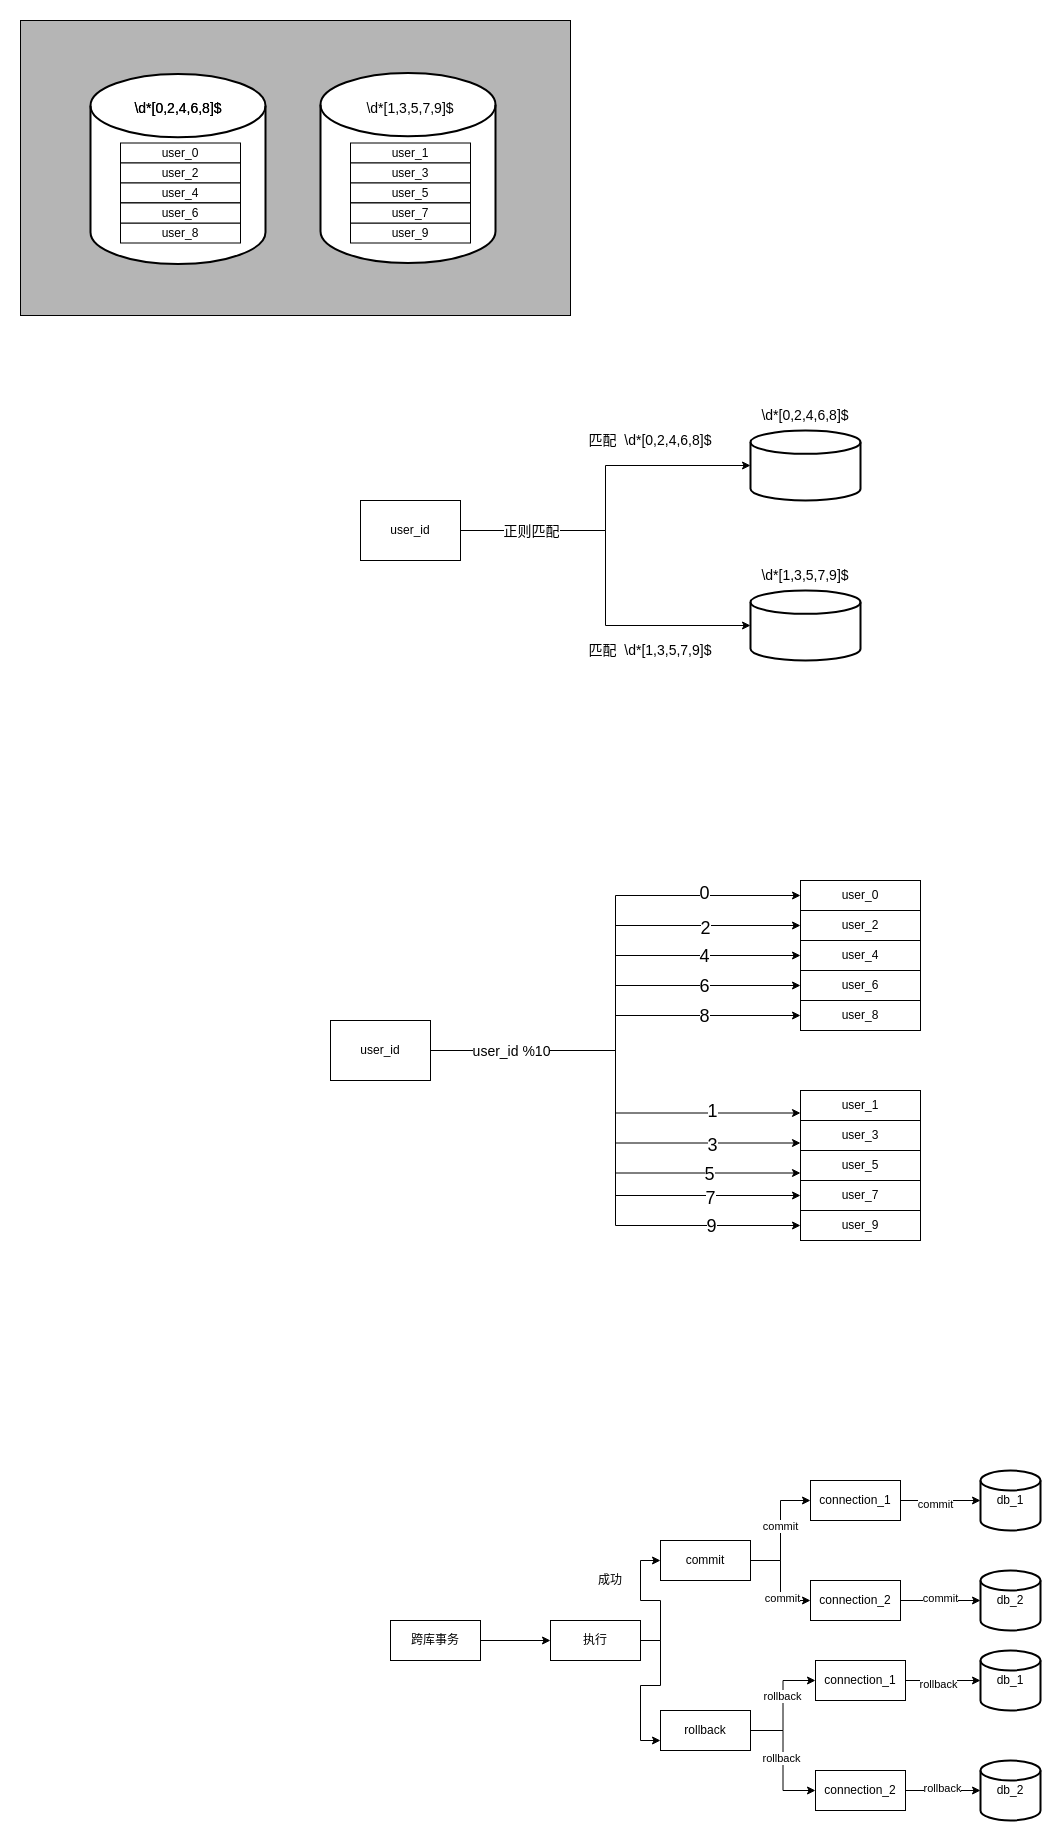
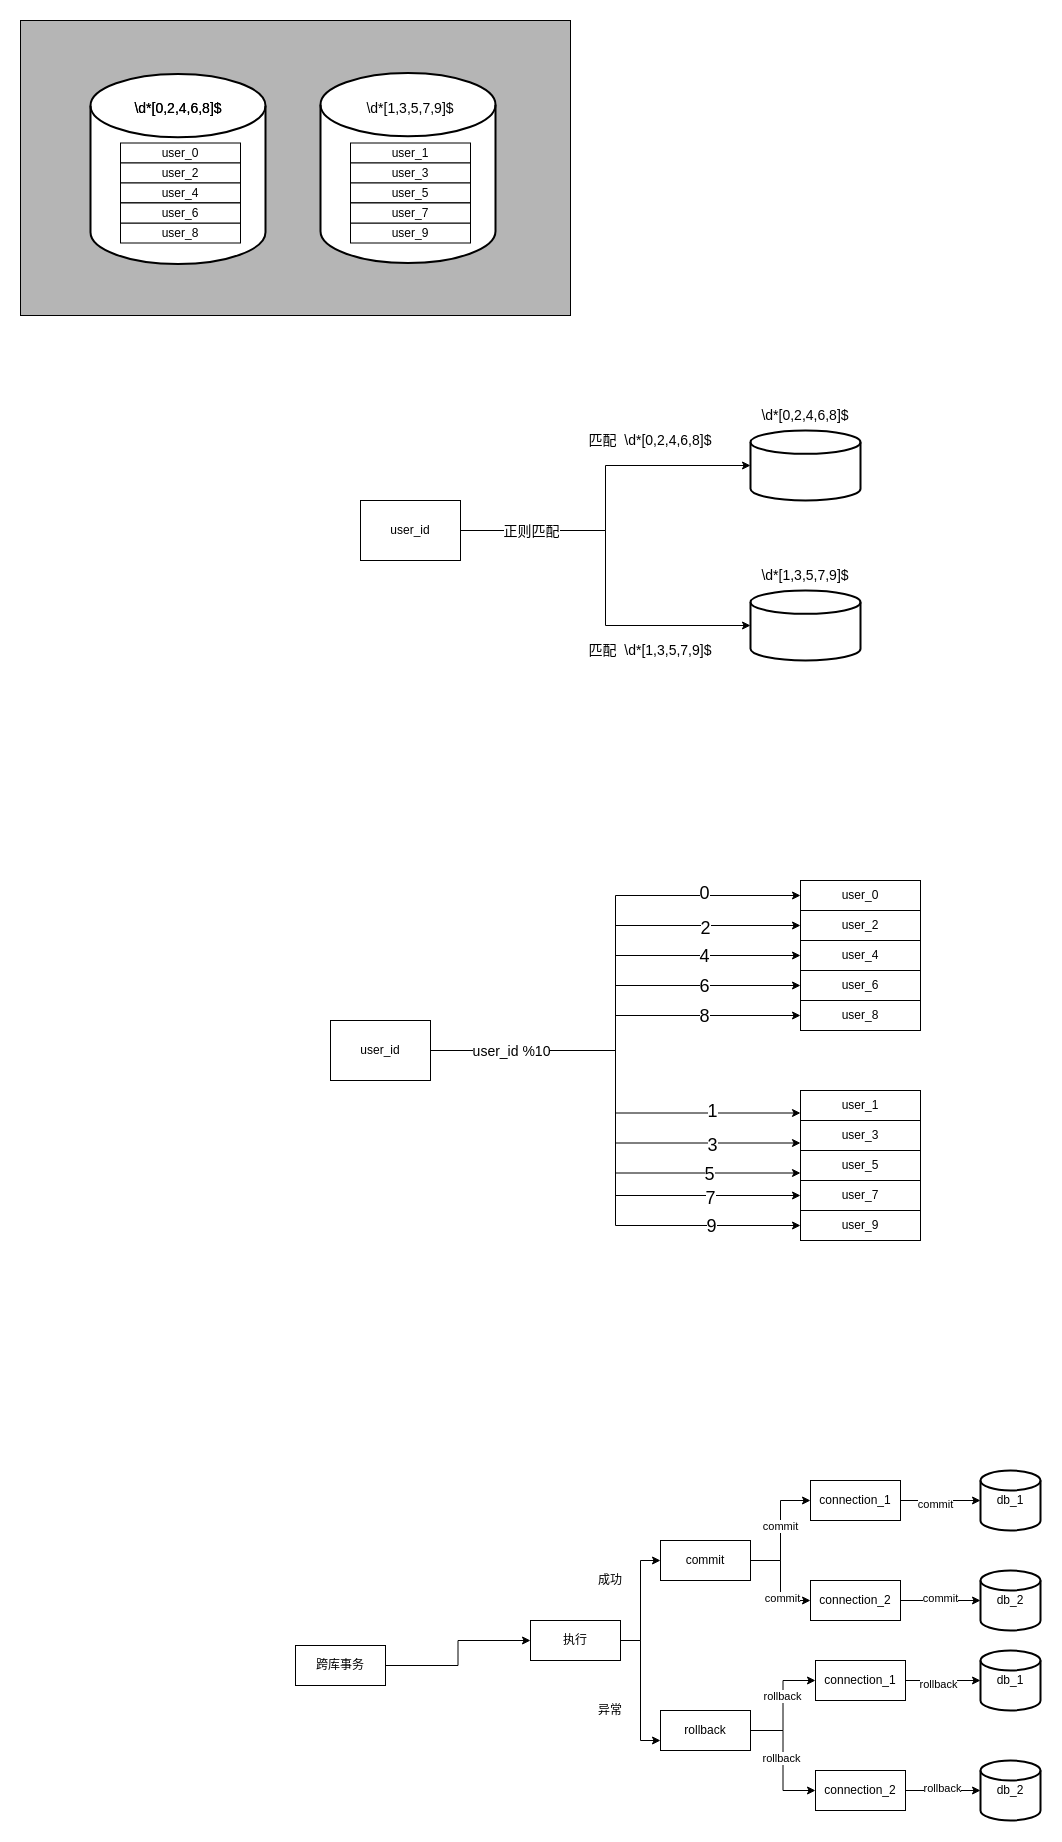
node "跨库事务": moved (436, 1641) -> (341, 1666)
node "执行": moved (596, 1641) -> (576, 1641)
node "异常": added
